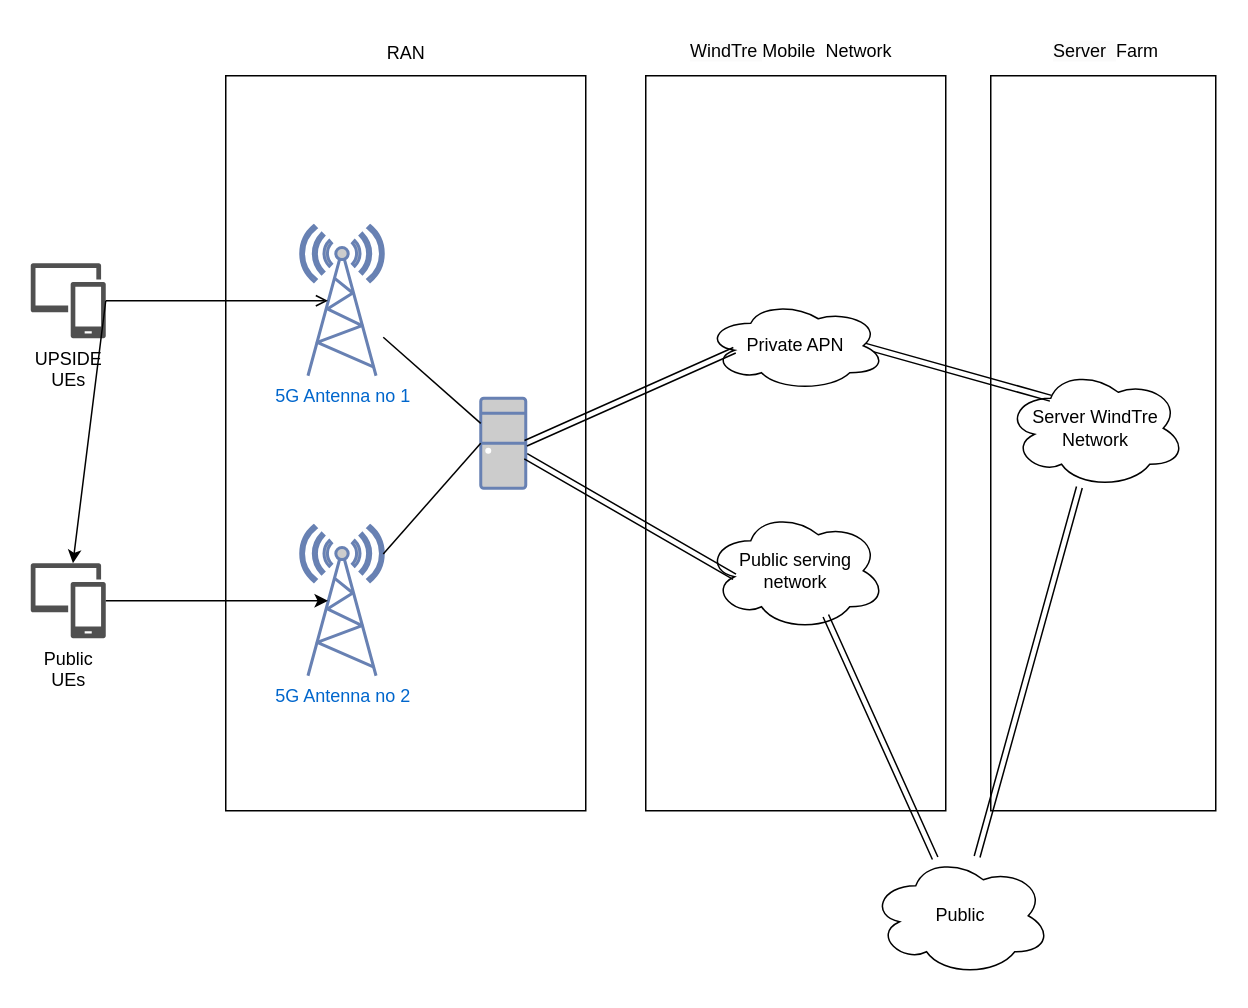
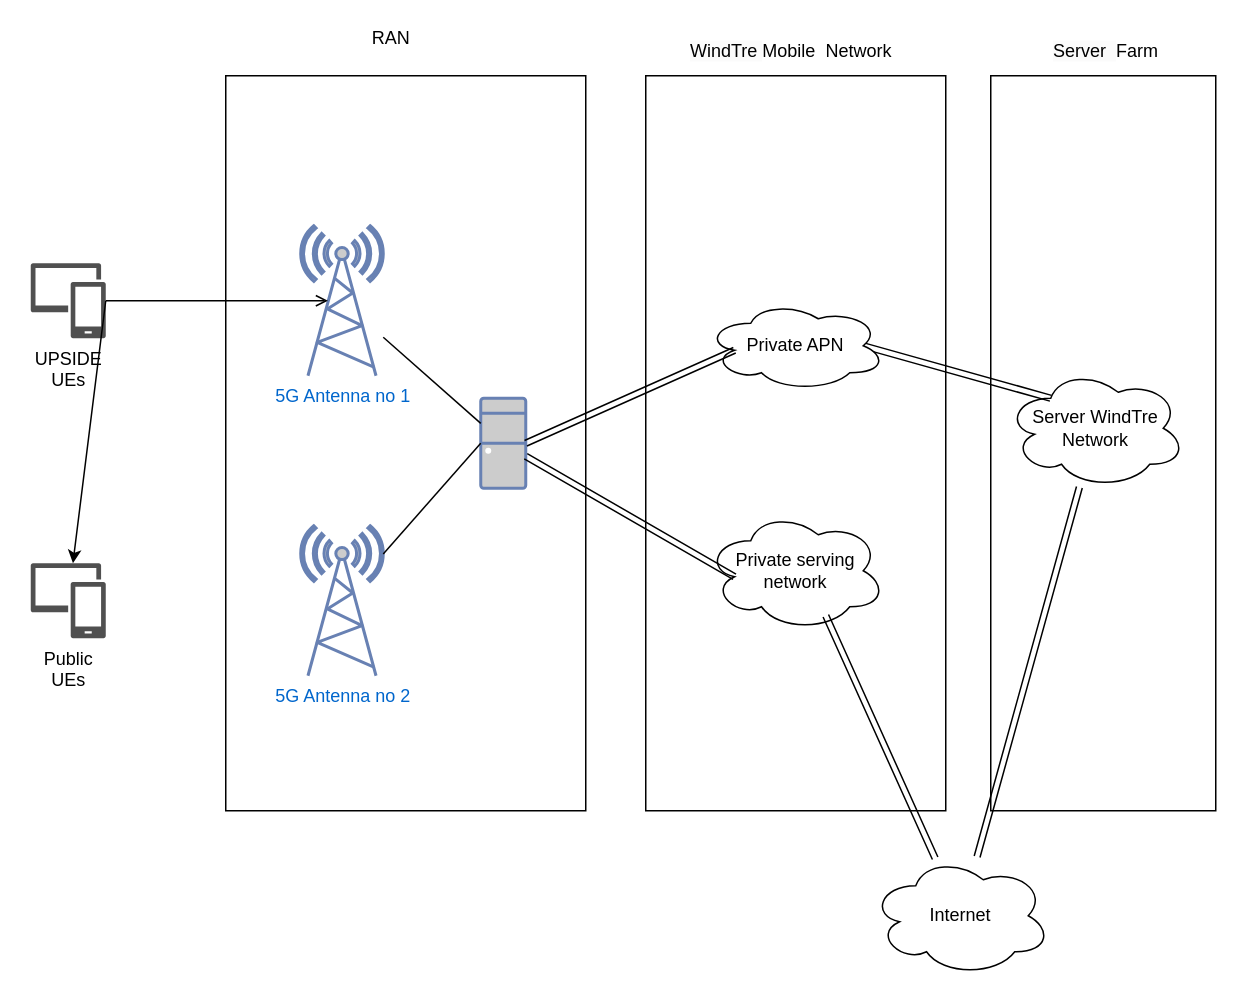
node "RAN": moved (406, 53) -> (391, 38)
node "Public serving network": label "Public serving network" -> "Private serving network"
edge "Public UEs" -> "5G Antenna no 2": removed
node "Public": label "Public" -> "Internet"
